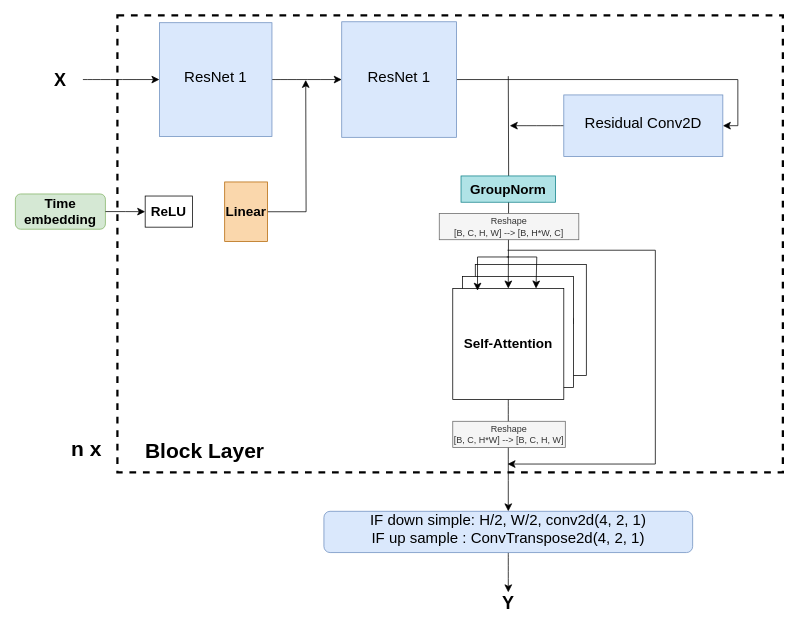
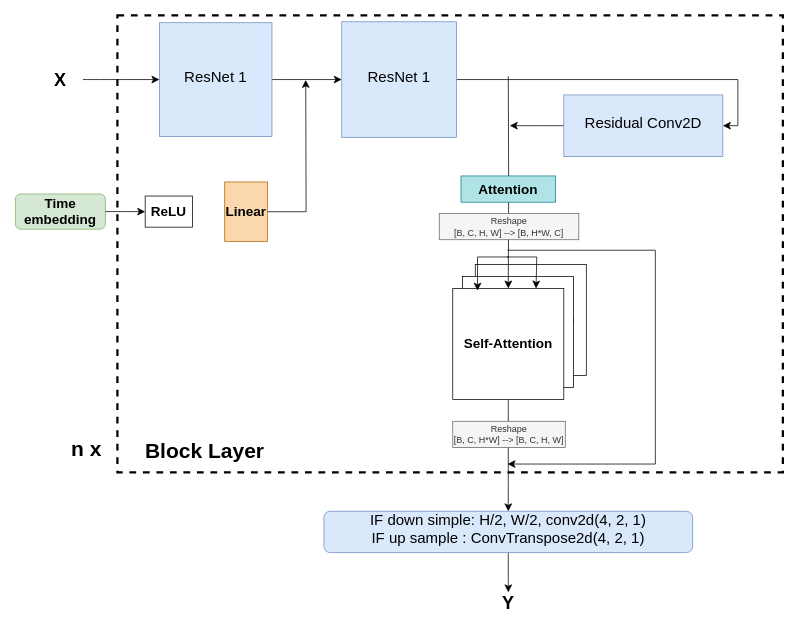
node "GroupNorm": label "GroupNorm" -> "Attention"
